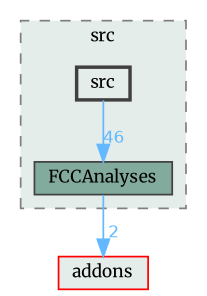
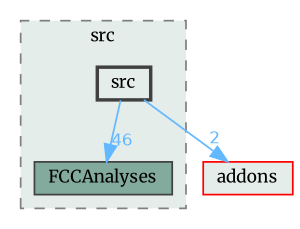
edge "FCCAnalyses" -> "addons": now "src" -> "addons"
